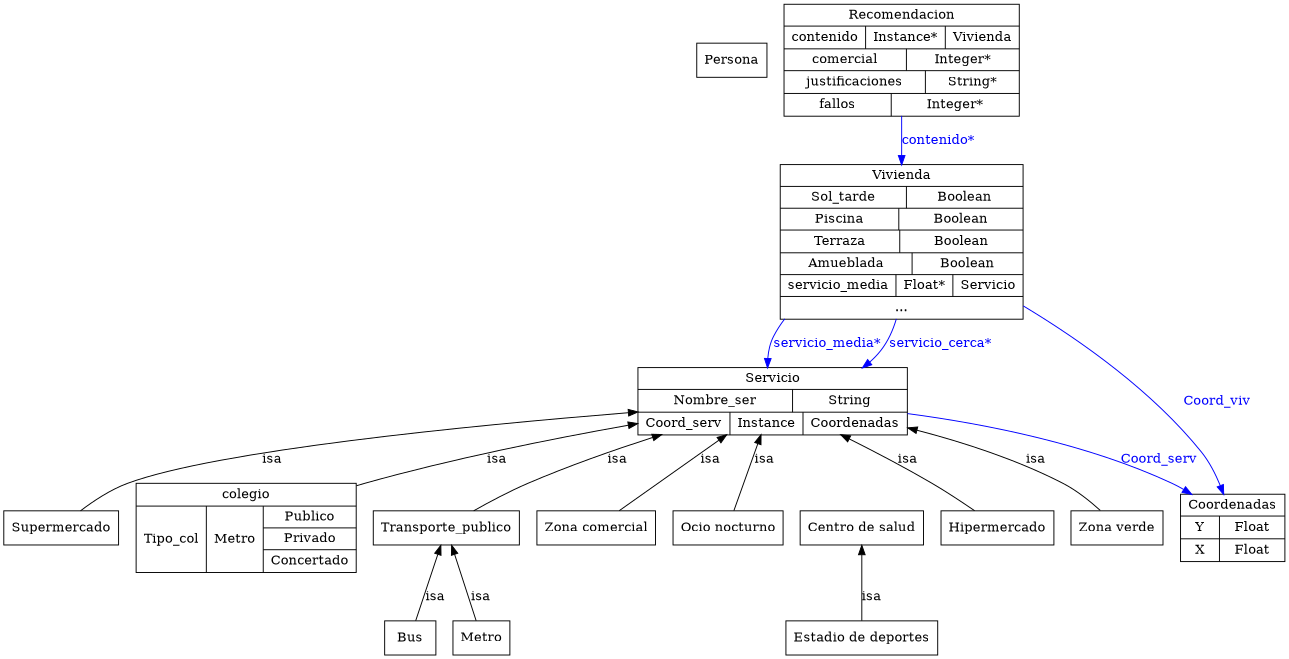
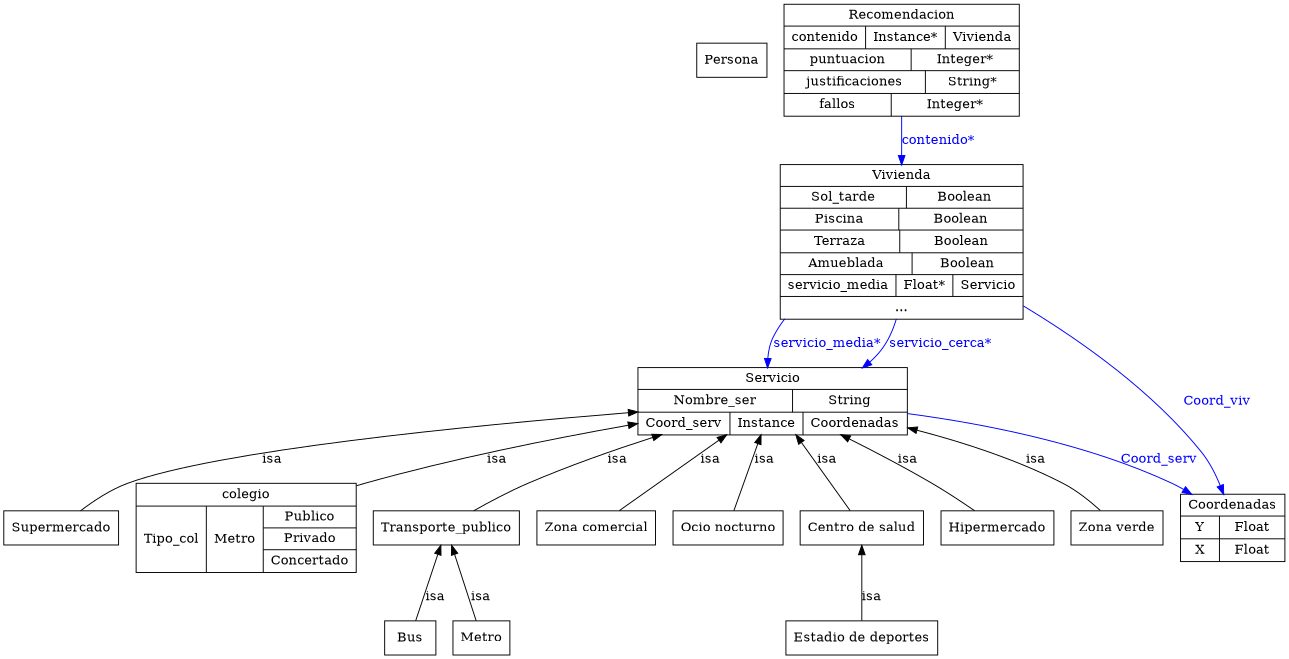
node "Recomendacion": text "comercial" -> "puntuacion"
edge "Centro de salud" -> "Servicio": added, label "isa"
